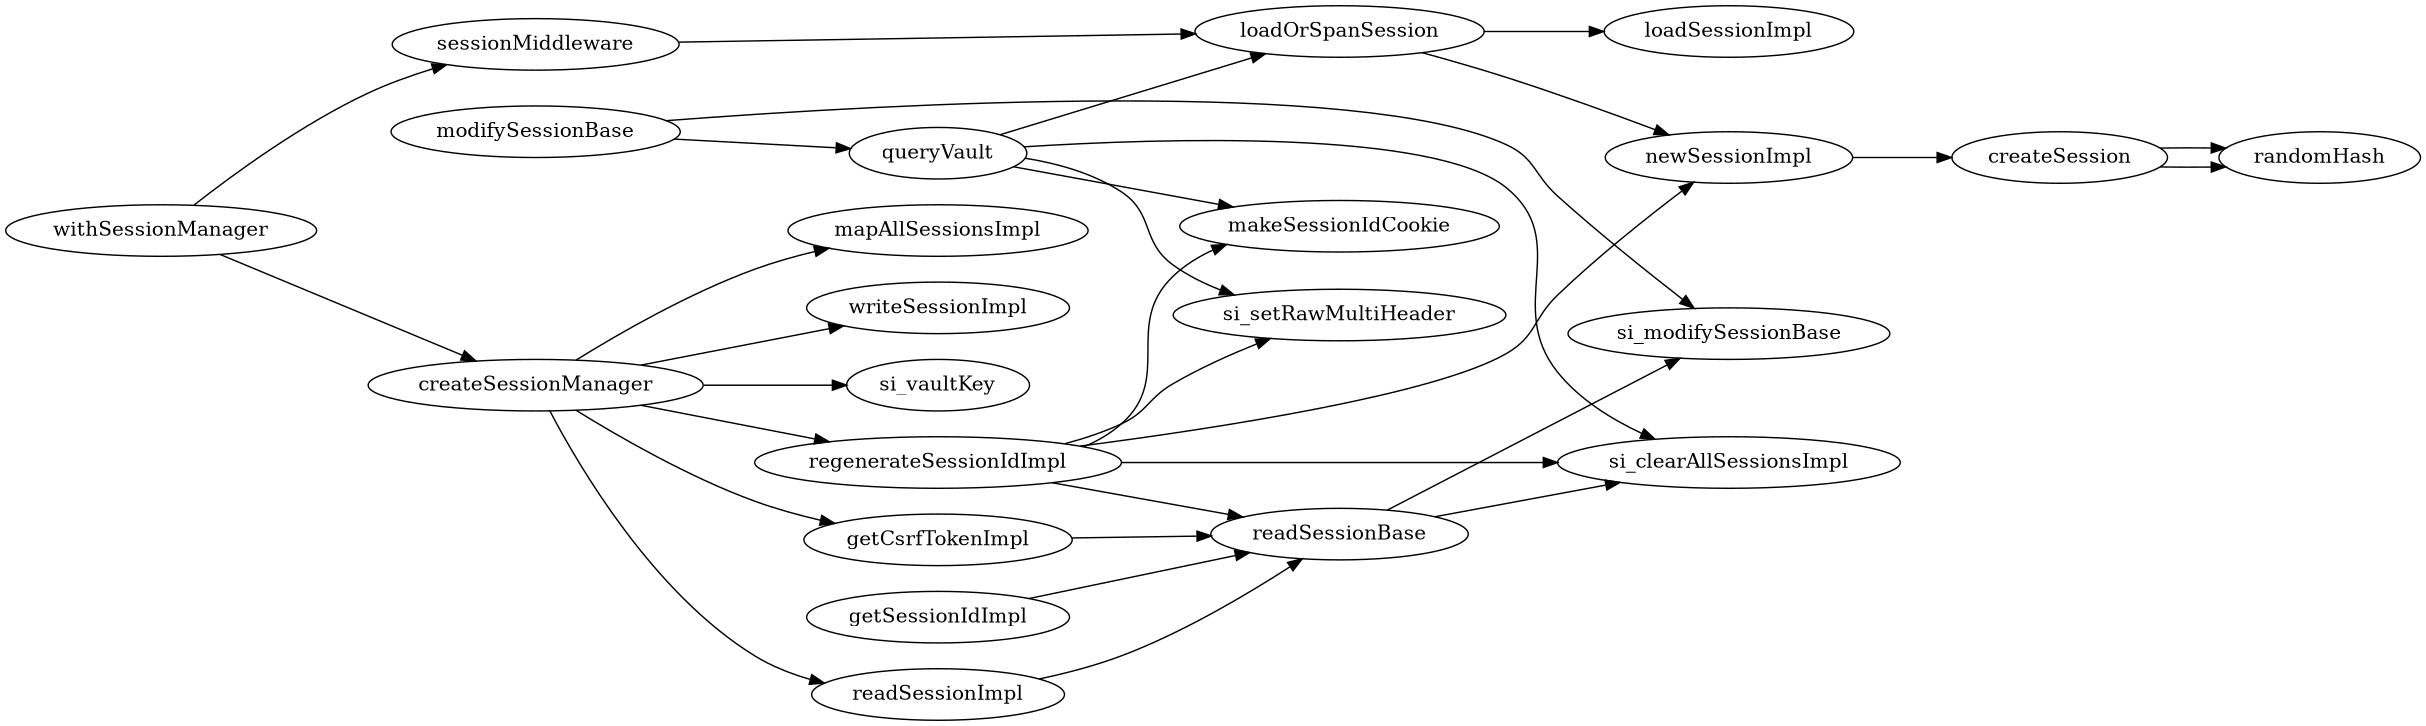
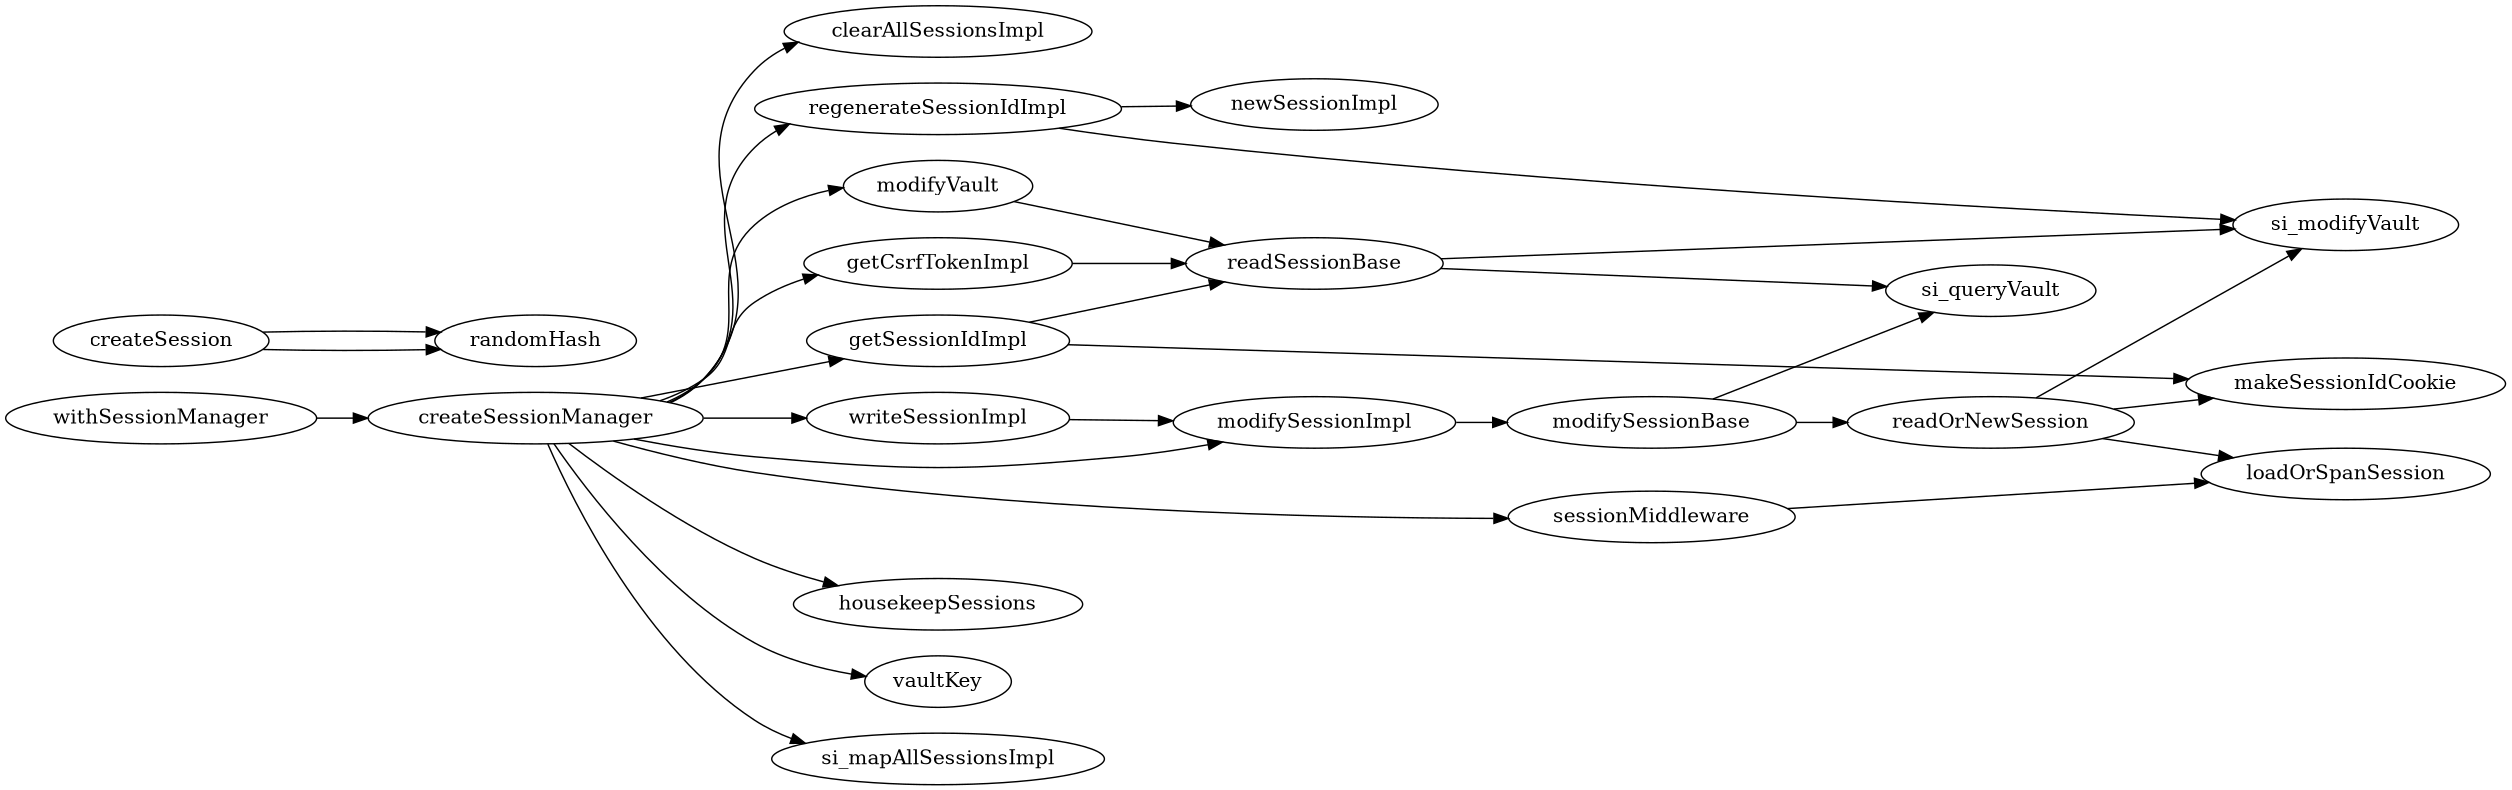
node "clearAllSessionsImpl": added
node "loadSessionImpl": removed
edge "loadOrSpanSession" -> "newSessionImpl": removed
edge "withSessionManager" -> "sessionMiddleware": now "createSessionManager" -> "sessionMiddleware"
node "queryVault": label "queryVault" -> "readOrNewSession"
edge "newSessionImpl" -> "createSession": removed
node "mapAllSessionsImpl": label "mapAllSessionsImpl" -> "vaultKey"
node "si_setRawMultiHeader": removed
node "si_modifySessionBase": label "si_modifySessionBase" -> "si_queryVault"
edge "regenerateSessionIdImpl" -> "makeSessionIdCookie": now "getSessionIdImpl" -> "makeSessionIdCookie"
edge "createSessionManager" -> "getSessionIdImpl": added
node "si_vaultKey": label "si_vaultKey" -> "si_mapAllSessionsImpl"
node "modifySessionImpl": added
node "si_clearAllSessionsImpl": label "si_clearAllSessionsImpl" -> "si_modifyVault"
edge "regenerateSessionIdImpl" -> "readSessionBase": removed
node "housekeepSessions": added
node "readSessionImpl": label "readSessionImpl" -> "modifyVault"
